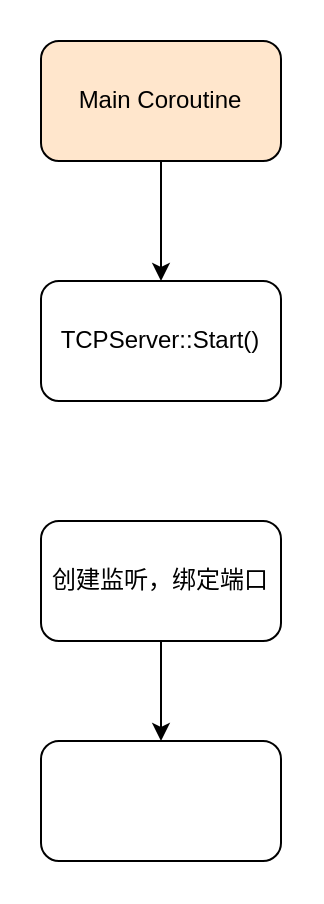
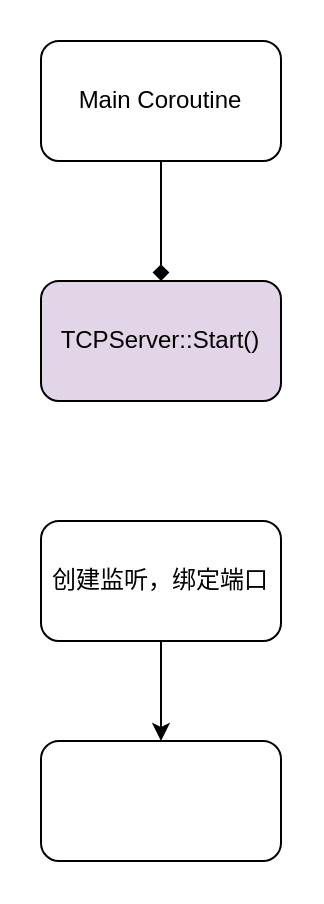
node "Main Coroutine": fillcolor #ffe6cc -> #ffffff
edge "Main Coroutine" -> "TCPServer::Start()": arrowhead classic -> diamond
node "TCPServer::Start()": fillcolor #ffffff -> #e1d5e7
